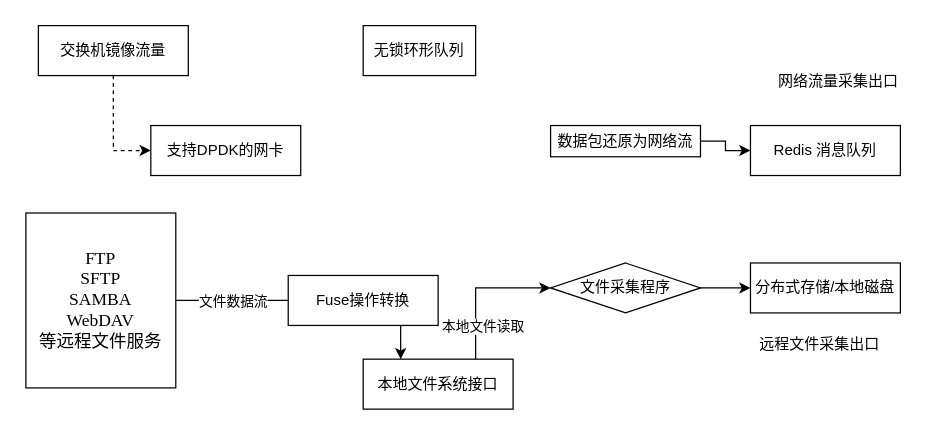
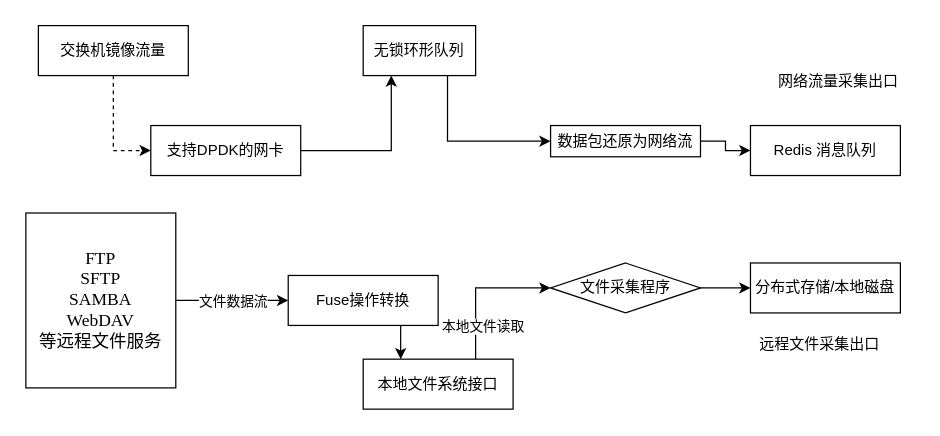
edge "无锁环形队列" -> "数据包还原为网络流": added
edge "支持DPDK的网卡" -> "无锁环形队列": added
edge "FTP SFTP SAMBA WebDAV 等远程文件服务" -- "Fuse操作转换": arrowhead none -> classic
